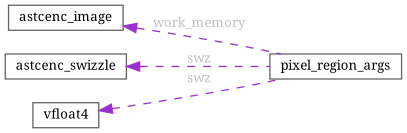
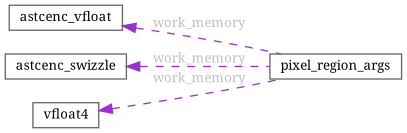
node "astcenc_image": label "astcenc_image" -> "astcenc_vfloat"
edge "pixel_region_args" -> "astcenc_swizzle": label " swz" -> " work_memory"
edge "pixel_region_args" -> "vfloat4": label " swz" -> " work_memory"
